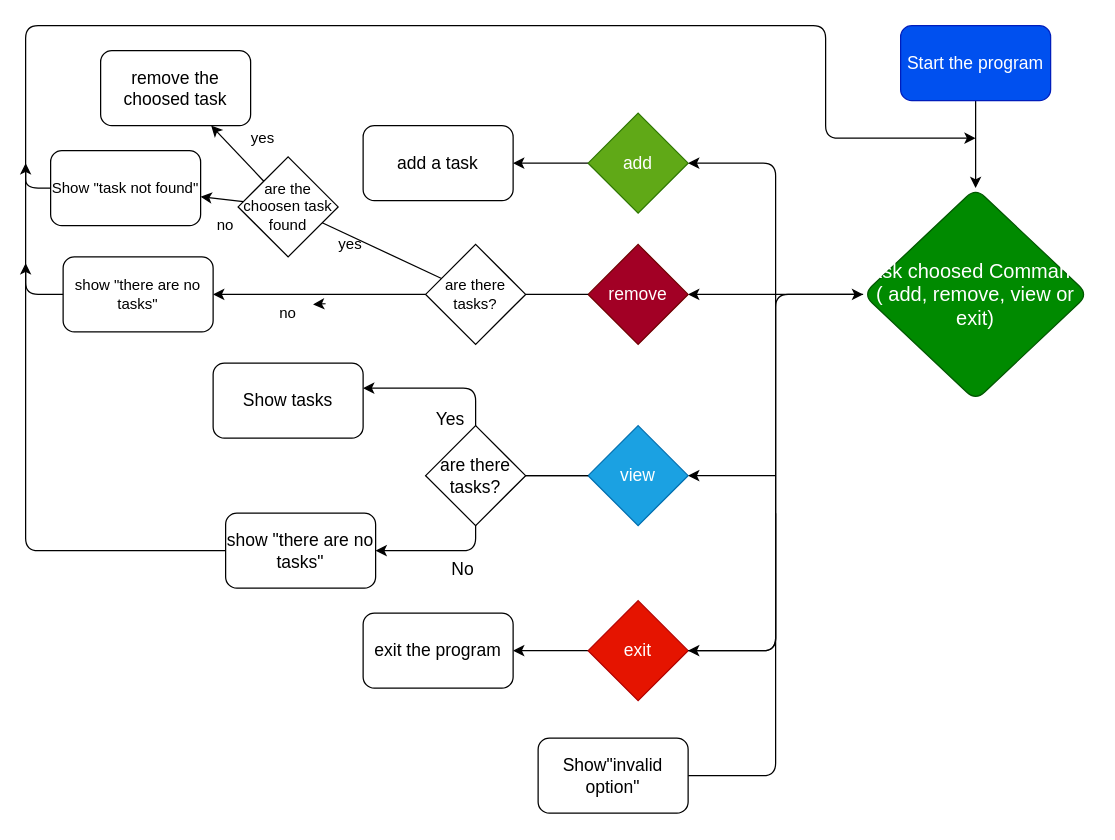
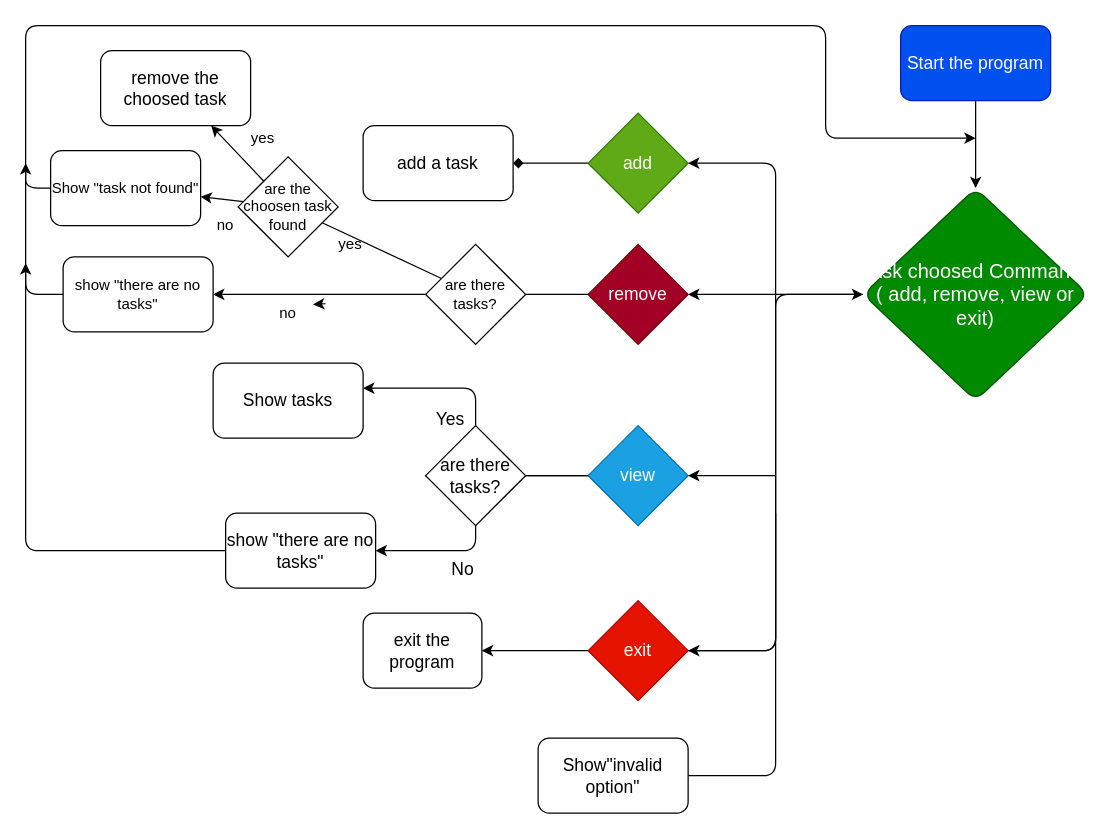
edge "add" -> "add a task": arrowhead classic -> diamond
node "exit the program": size 150x75 -> 119x75
